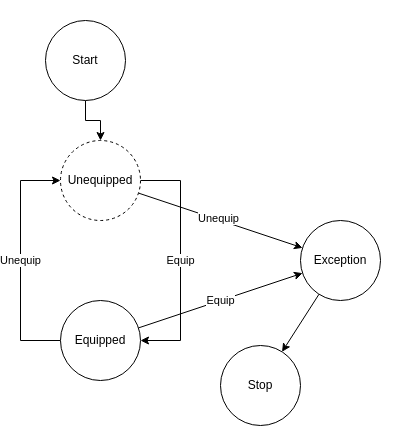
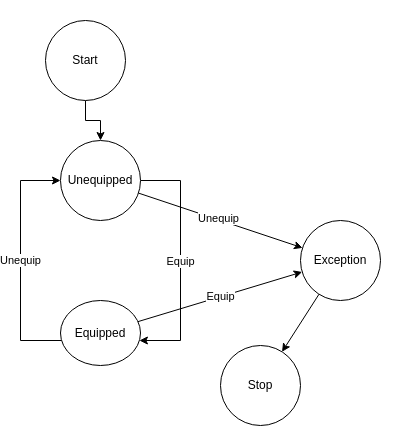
node "Unequipped": style dashed -> solid
node "Equipped": size 80x80 -> 80x65
